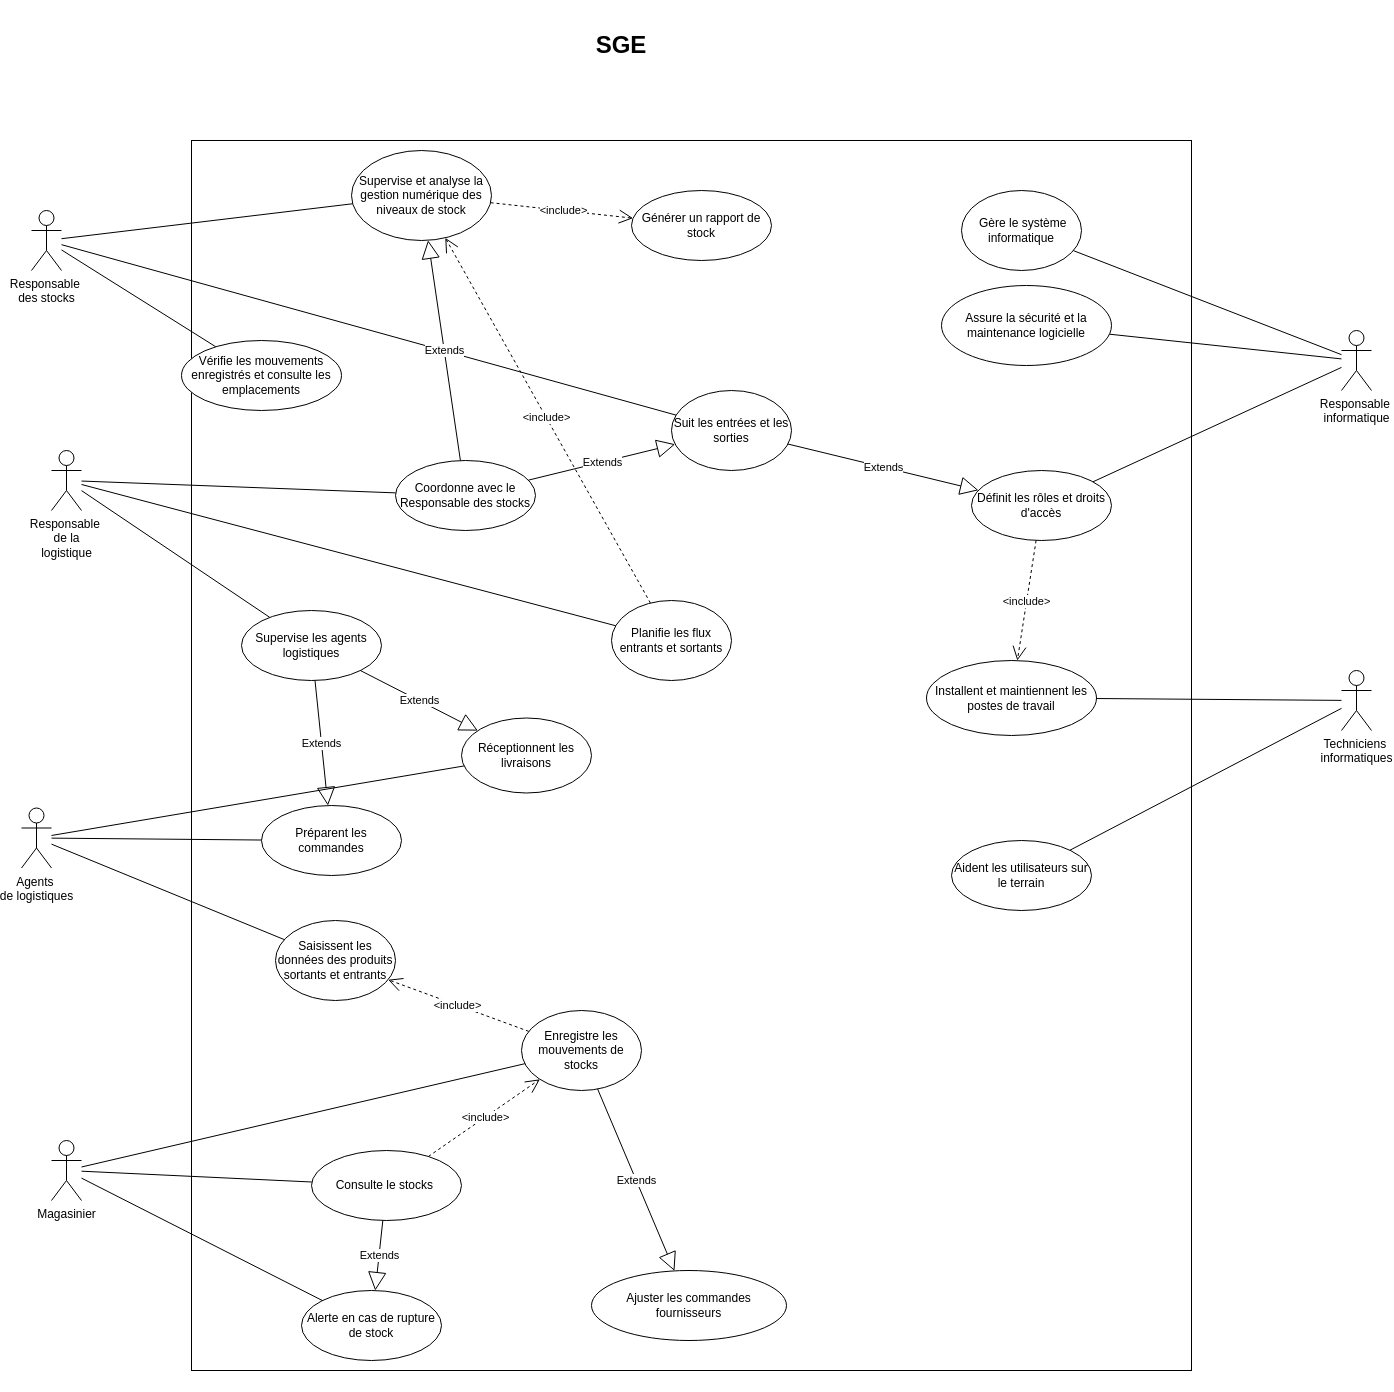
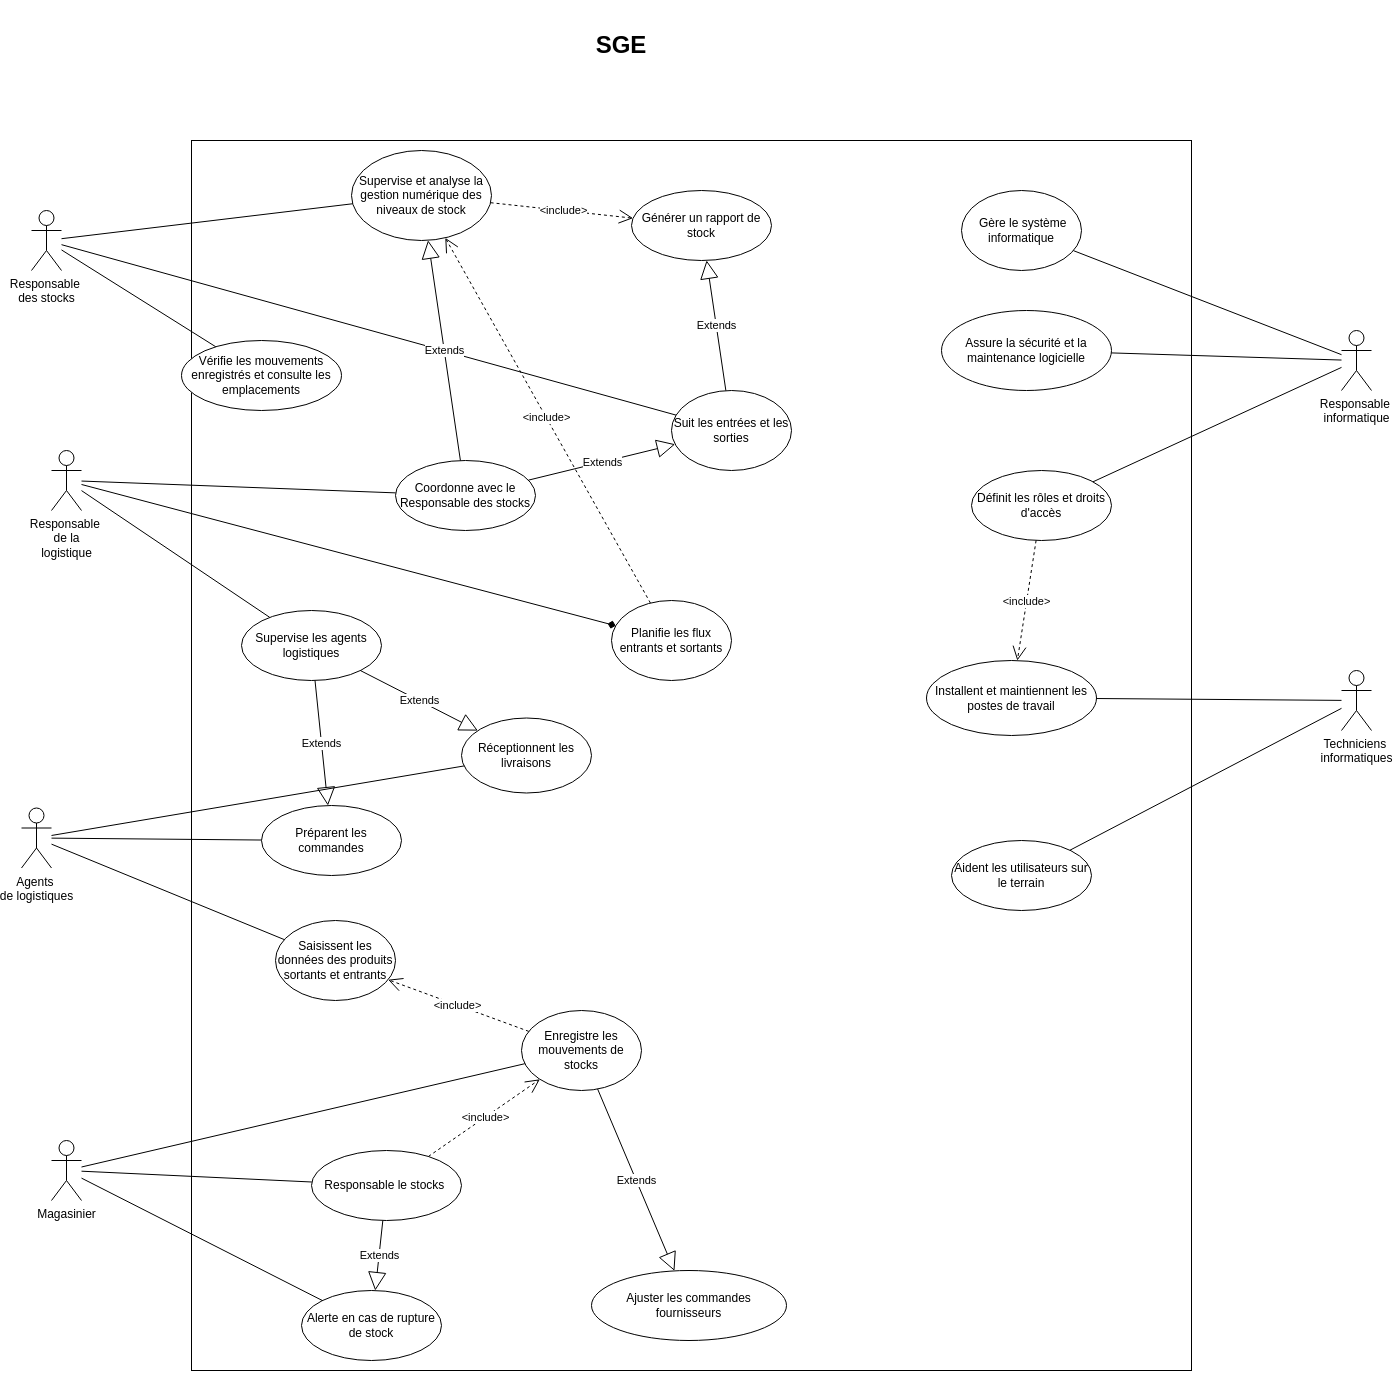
node "Assure la sécurité et la maintenance logicielle": moved (1027, 326) -> (1027, 351)
edge "Suit les entrées et les sorties" -> "Définit les rôles et droits d'accès": now "Suit les entrées et les sorties" -> "Générer un rapport de stock"
edge "Responsable de la logistique" -- "Planifie les flux entrants et sortants": arrowhead none -> diamond
node "Consulte le stocks": label "Consulte le stocks" -> "Responsable le stocks"
